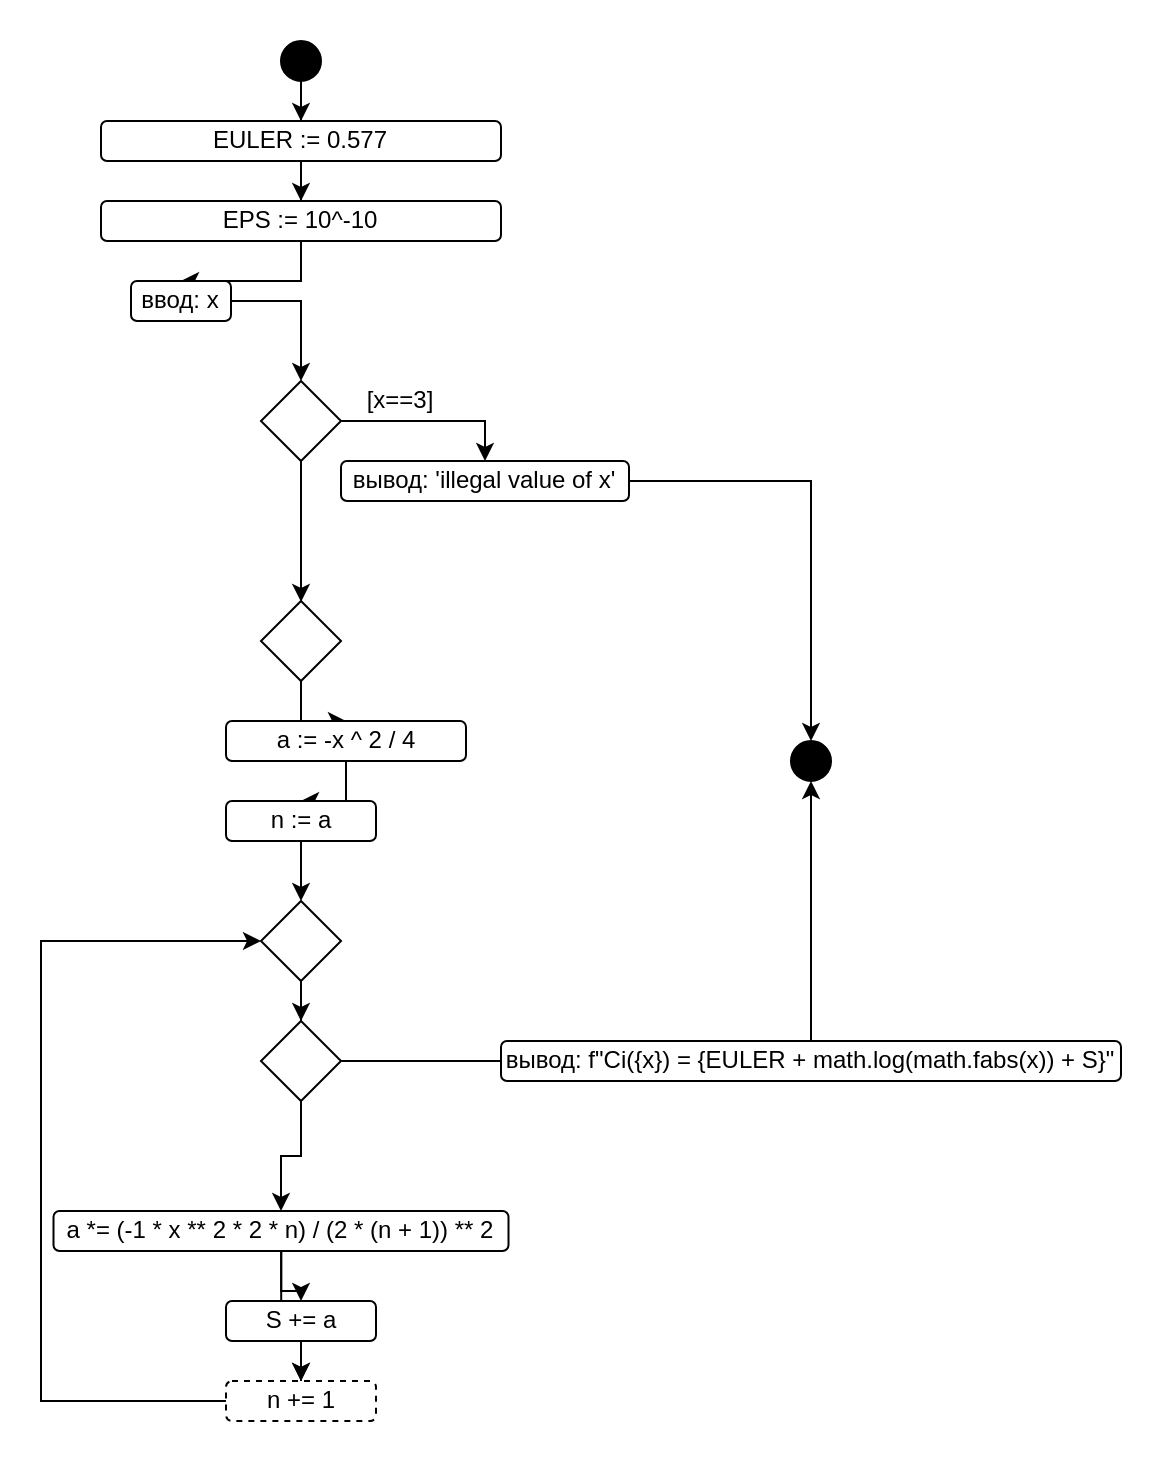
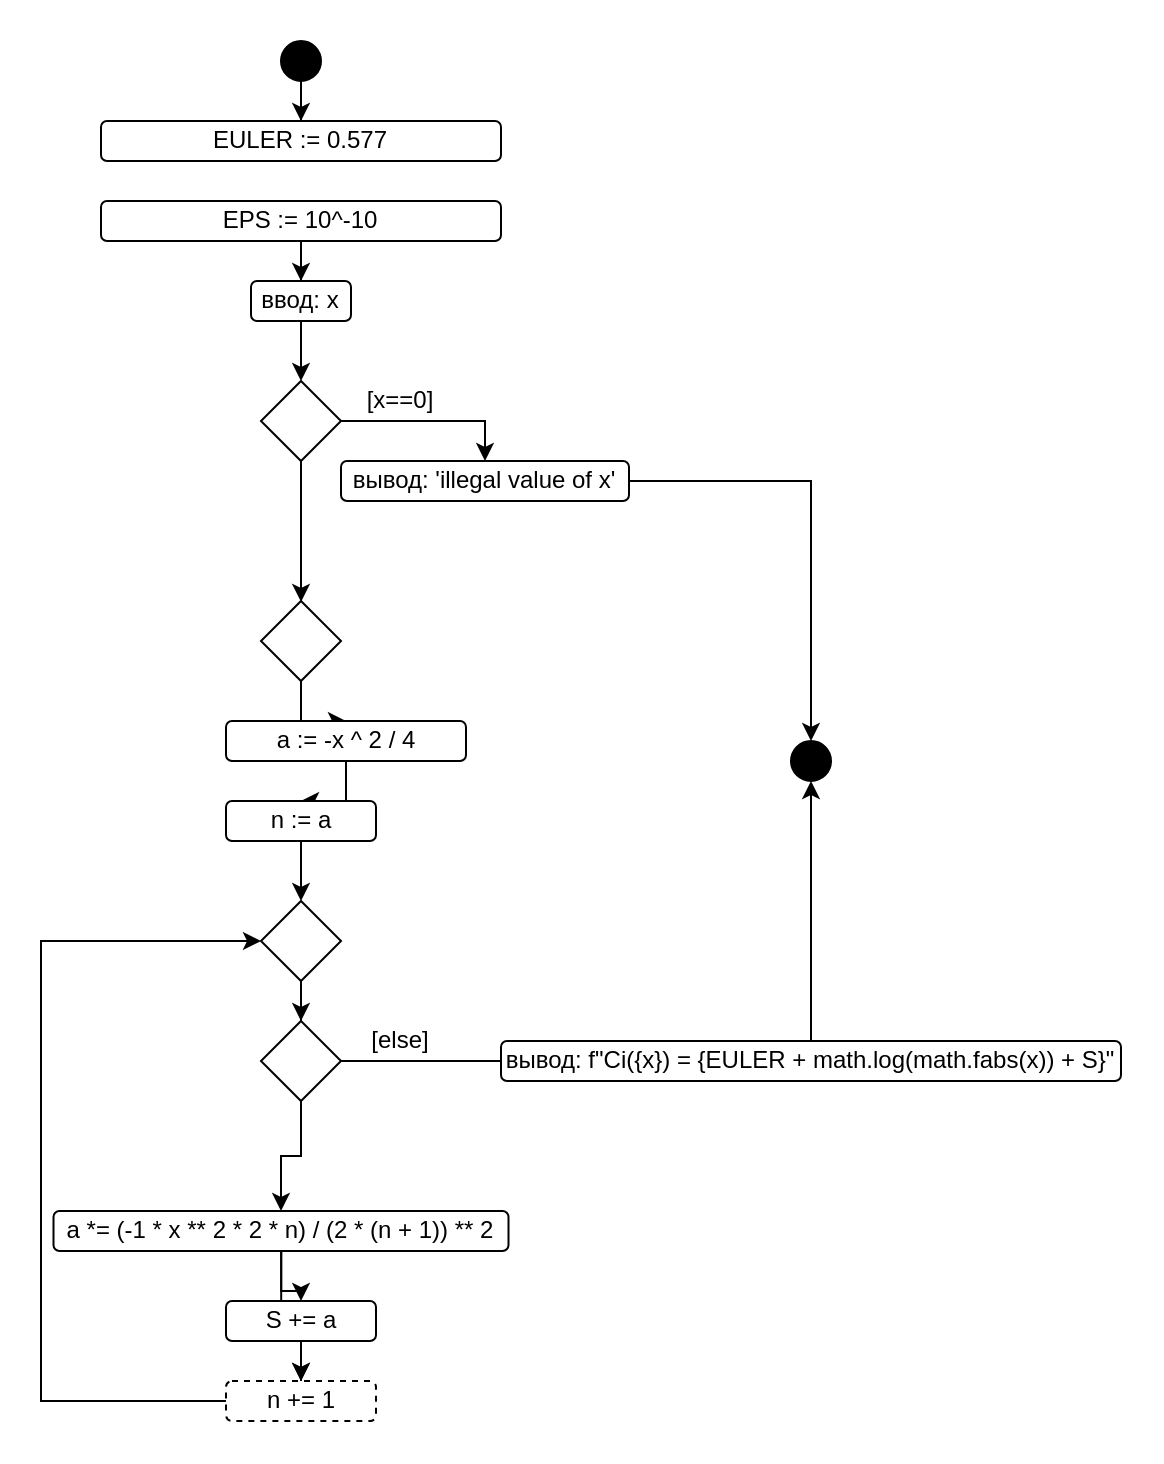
edge "EULER := 0.577" -> "EPS := 10^-10": removed
node "ввод: x": moved (181, 301) -> (301, 301)
node "[x==3]": label "[x==3]" -> "[x==0]"
node "[else]": added
